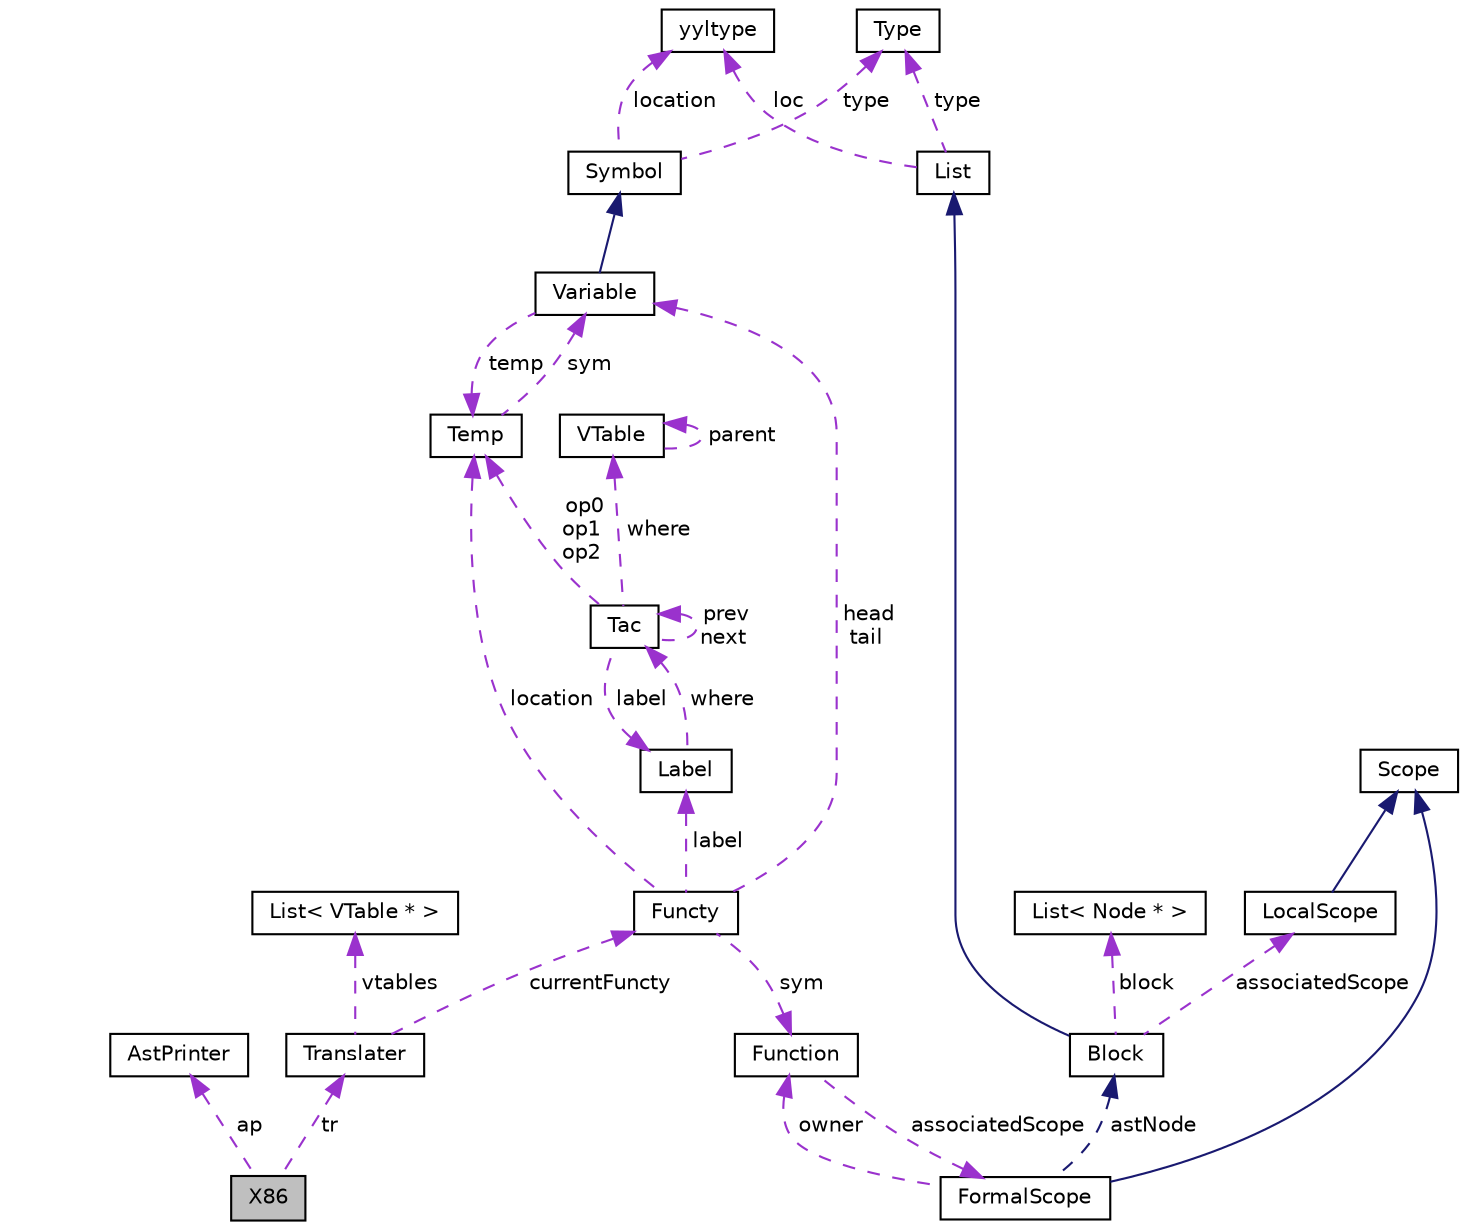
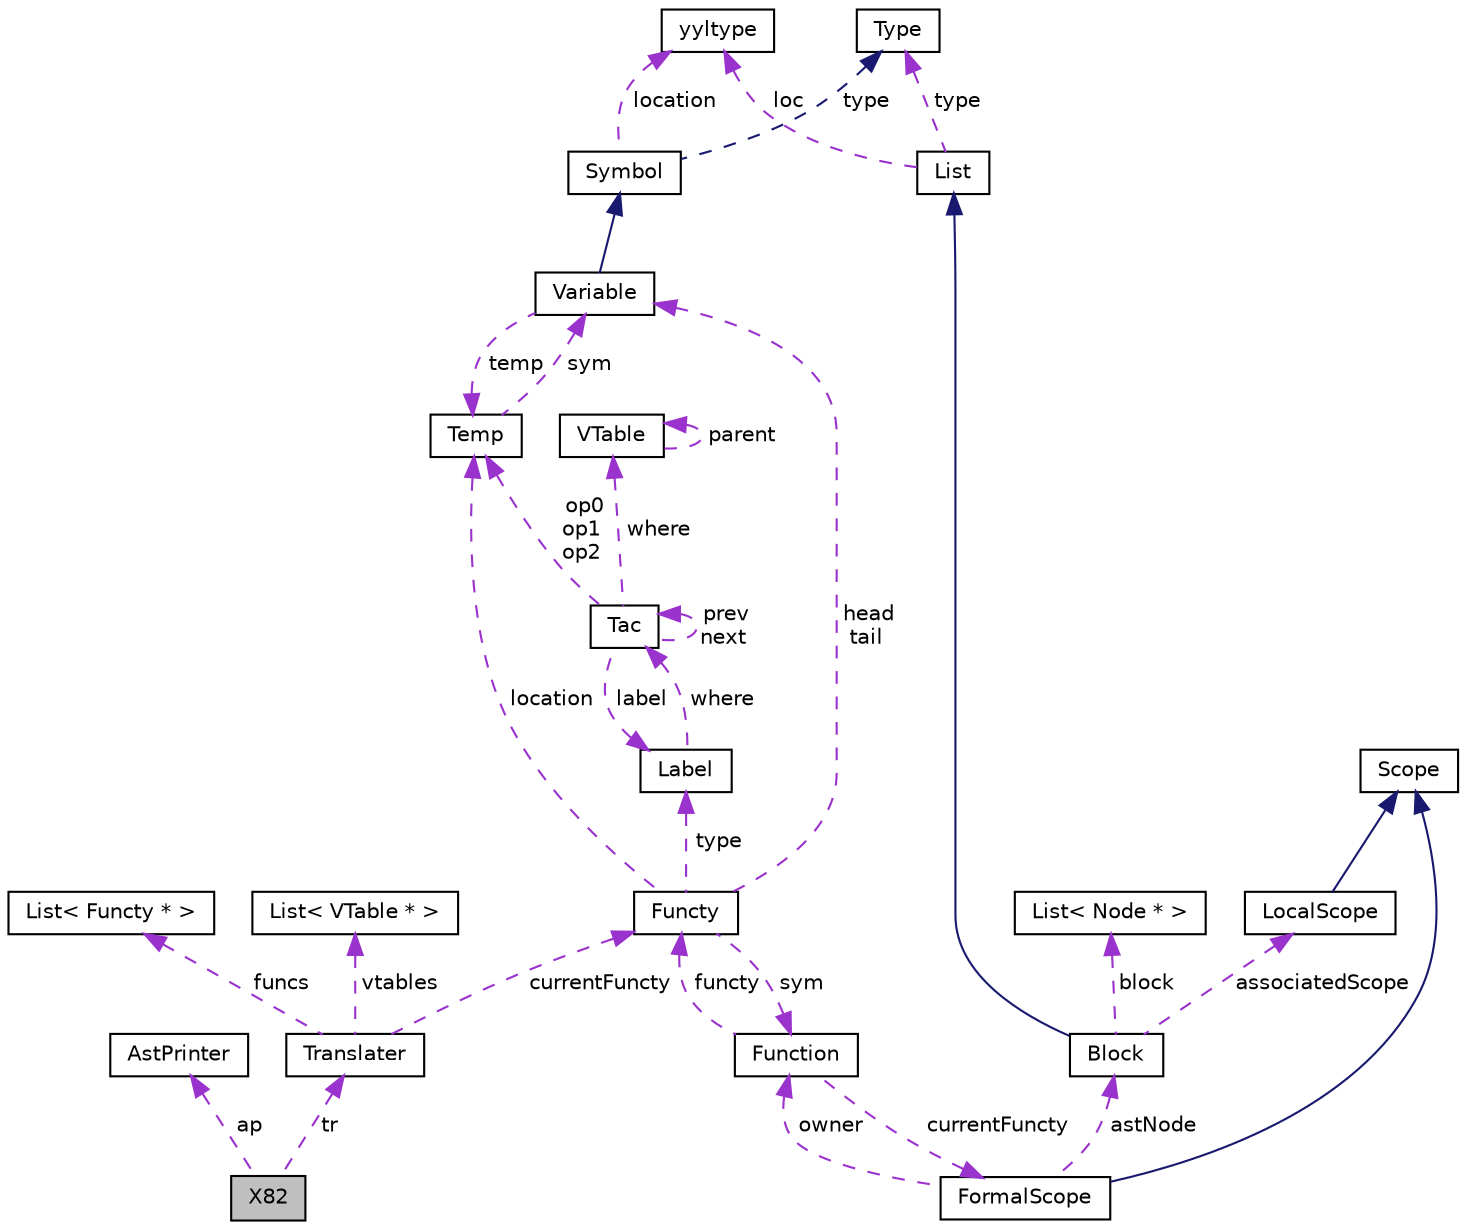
edge "Symbol" -> "Type": color darkorchid3 -> midnightblue
edge "Functy" -> "Label": label " label" -> " type"
node "List< Functy * >": added
edge "Function" -> "Functy": added, label "functy"
edge "Function" -> "FormalScope": label " associatedScope" -> " currentFuncty"
edge "FormalScope" -> "Block": color midnightblue -> darkorchid3
node "X86": label "X86" -> "X82"
